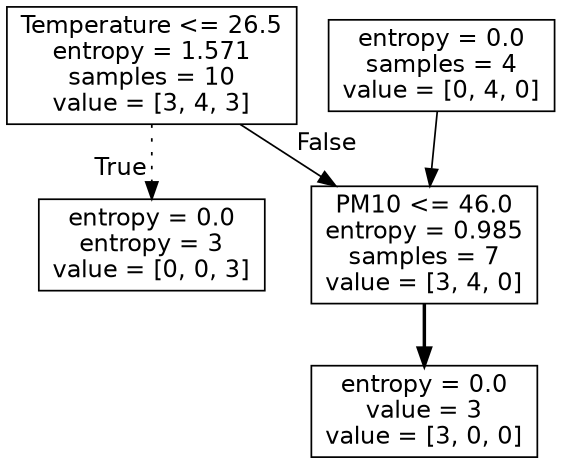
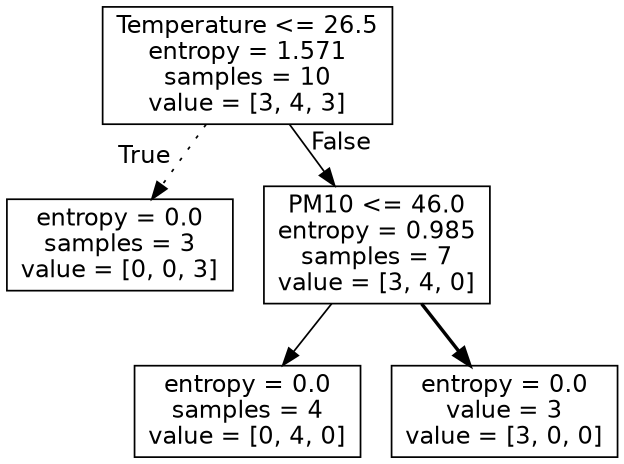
edge "entropy = 0.0 samples = 4 value = [0, 4, 0]" -> "PM10 <= 46.0 entropy = 0.985 samples = 7 value = [3, 4, 0]": reversed
node "entropy = 0.0 entropy = 3 value = [0, 0, 3]": label "entropy = 0.0 entropy = 3 value = [0, 0, 3]" -> "entropy = 0.0 samples = 3 value = [0, 0, 3]"
